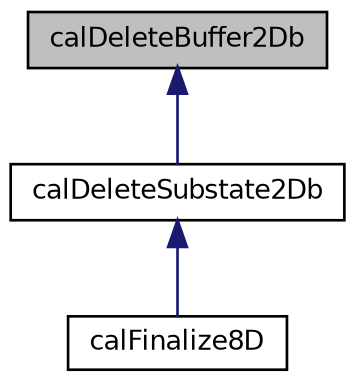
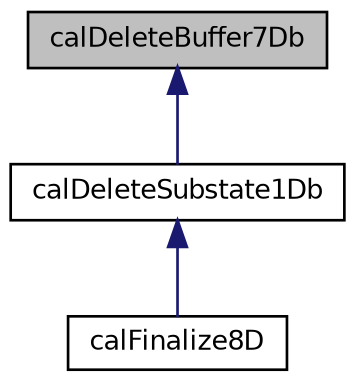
node "calDeleteBuffer2Db": label "calDeleteBuffer2Db" -> "calDeleteBuffer7Db"
node "calDeleteSubstate2Db": label "calDeleteSubstate2Db" -> "calDeleteSubstate1Db"
